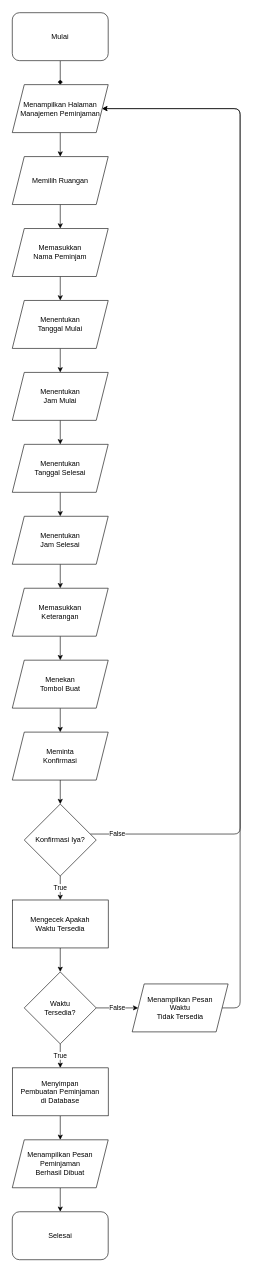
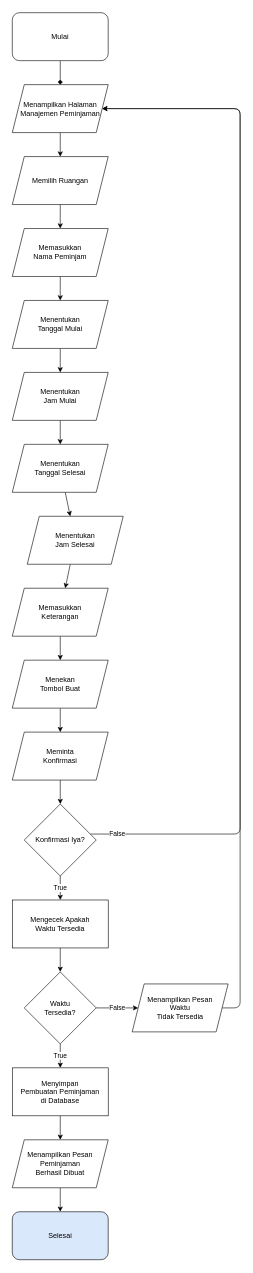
node "Menentukan Jam Selesai": moved (60, 540) -> (75, 540)
node "Selesai": fillcolor #ffffff -> #dae8fc
